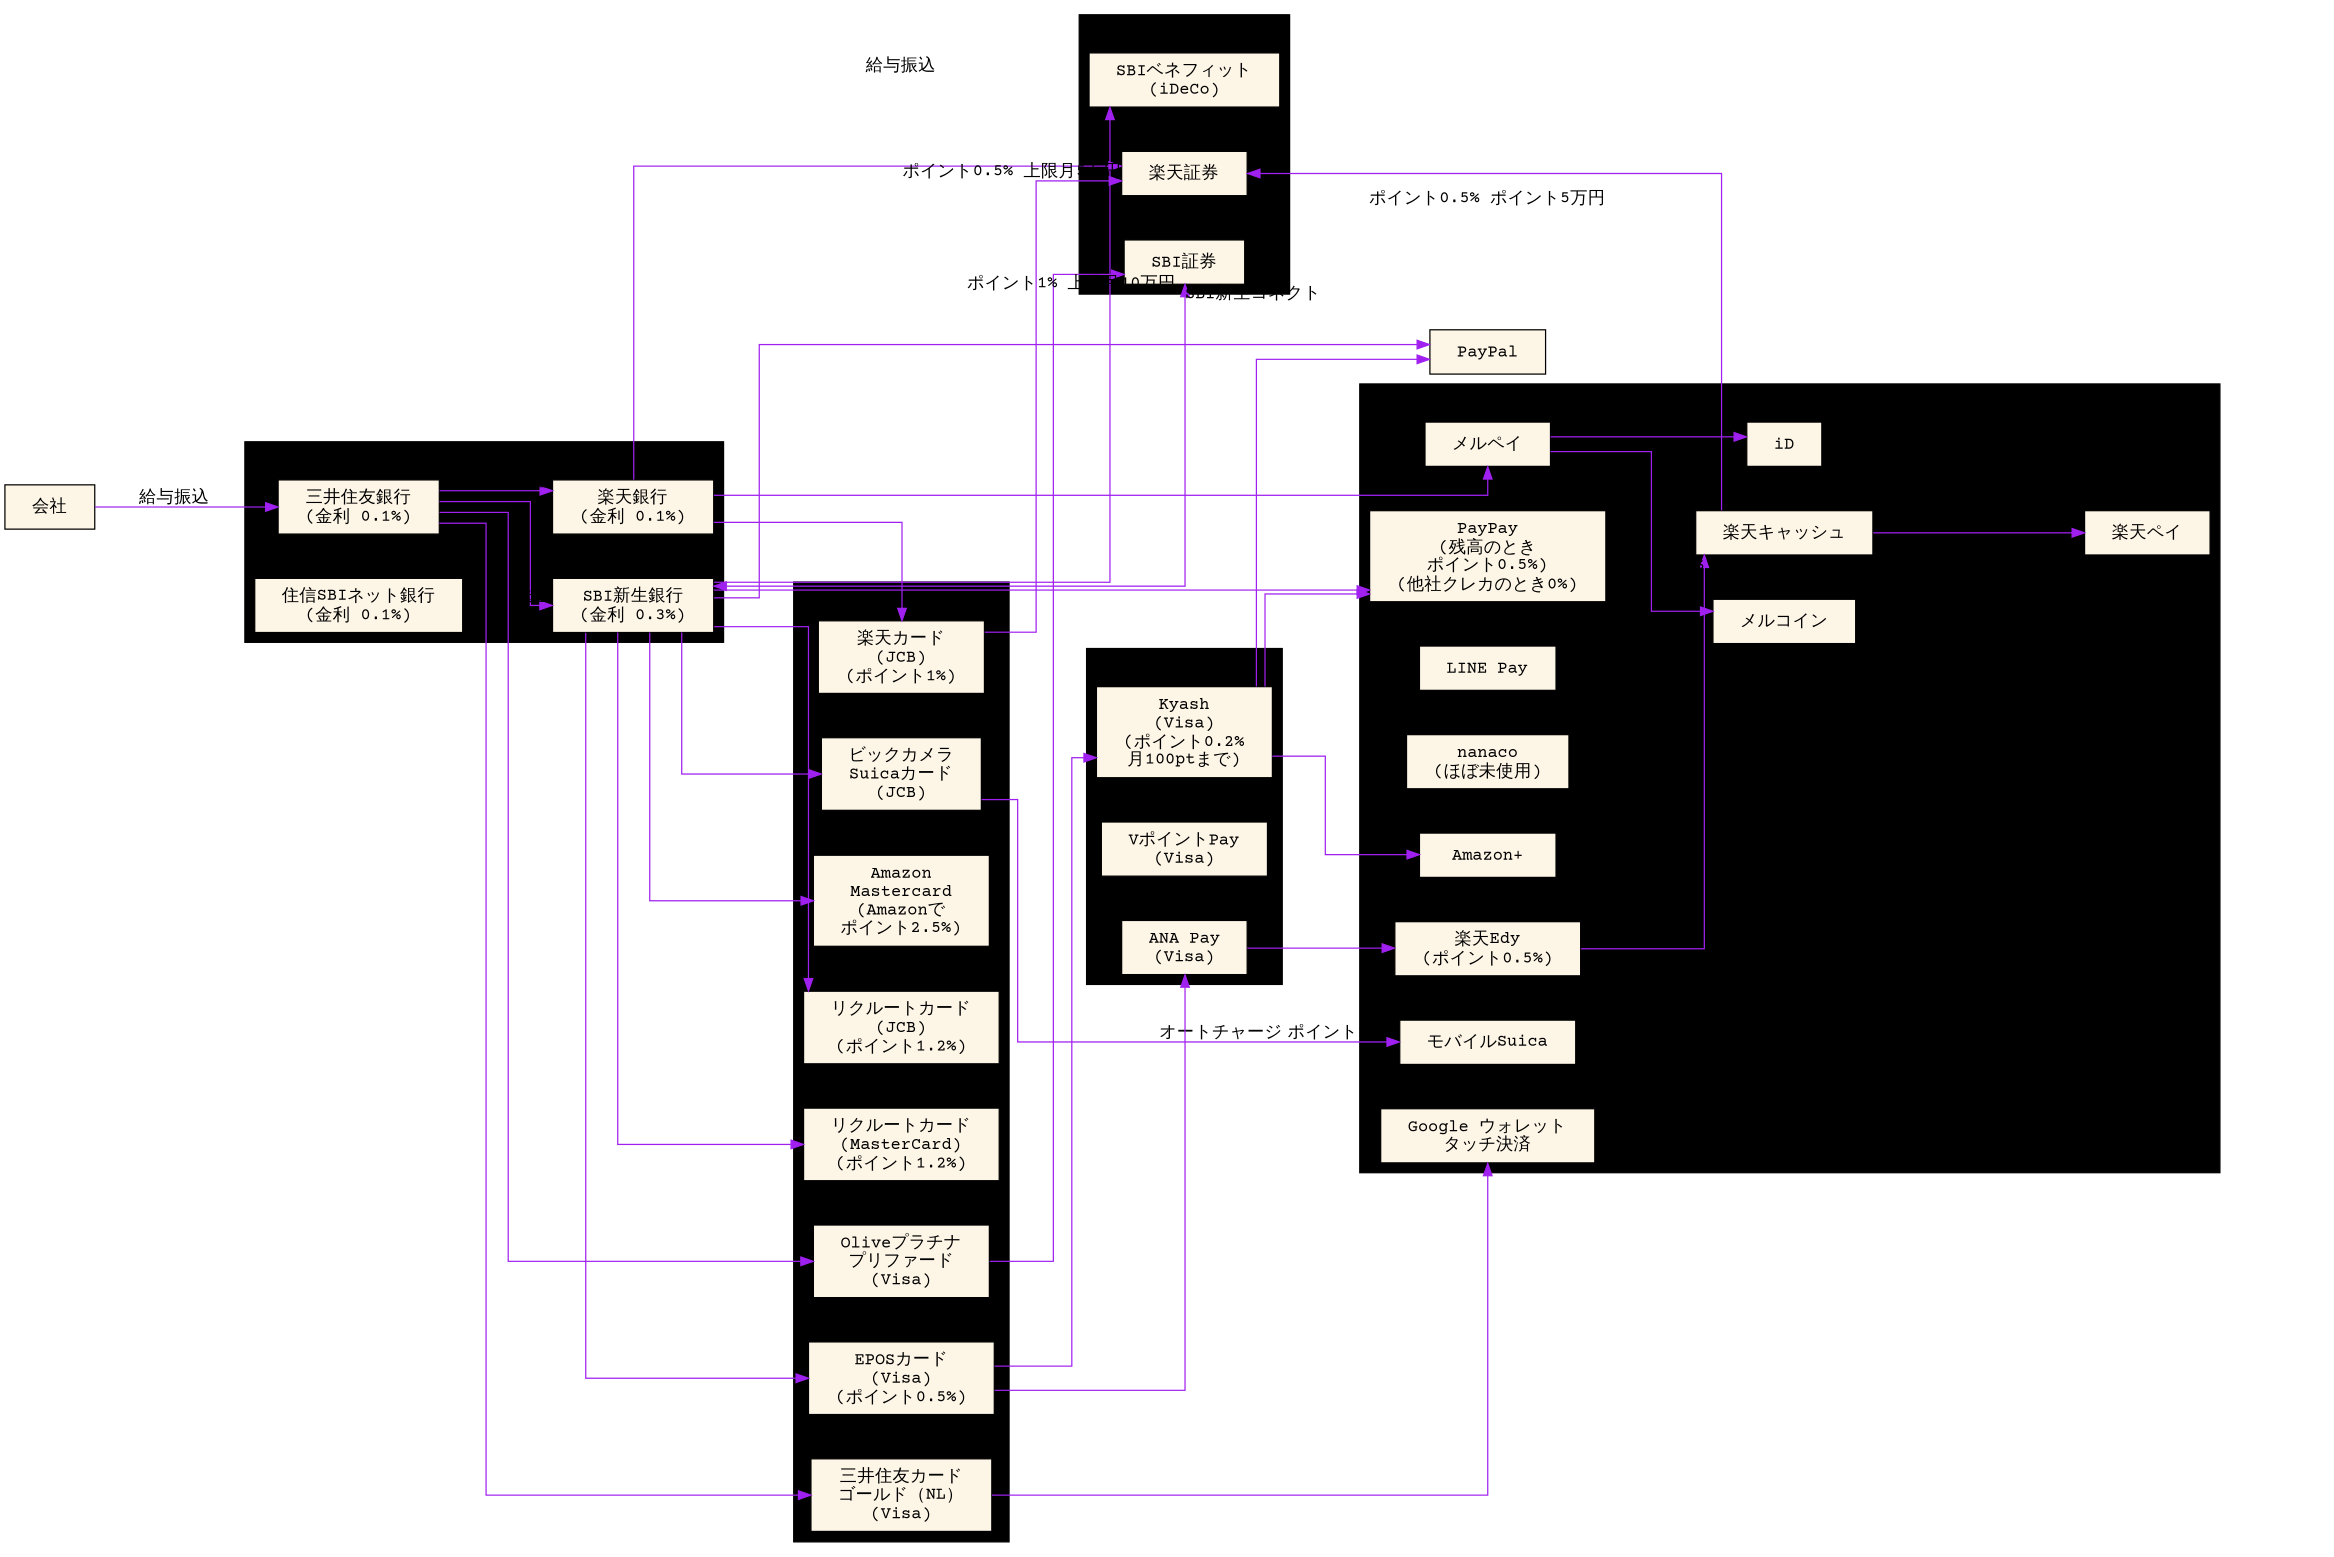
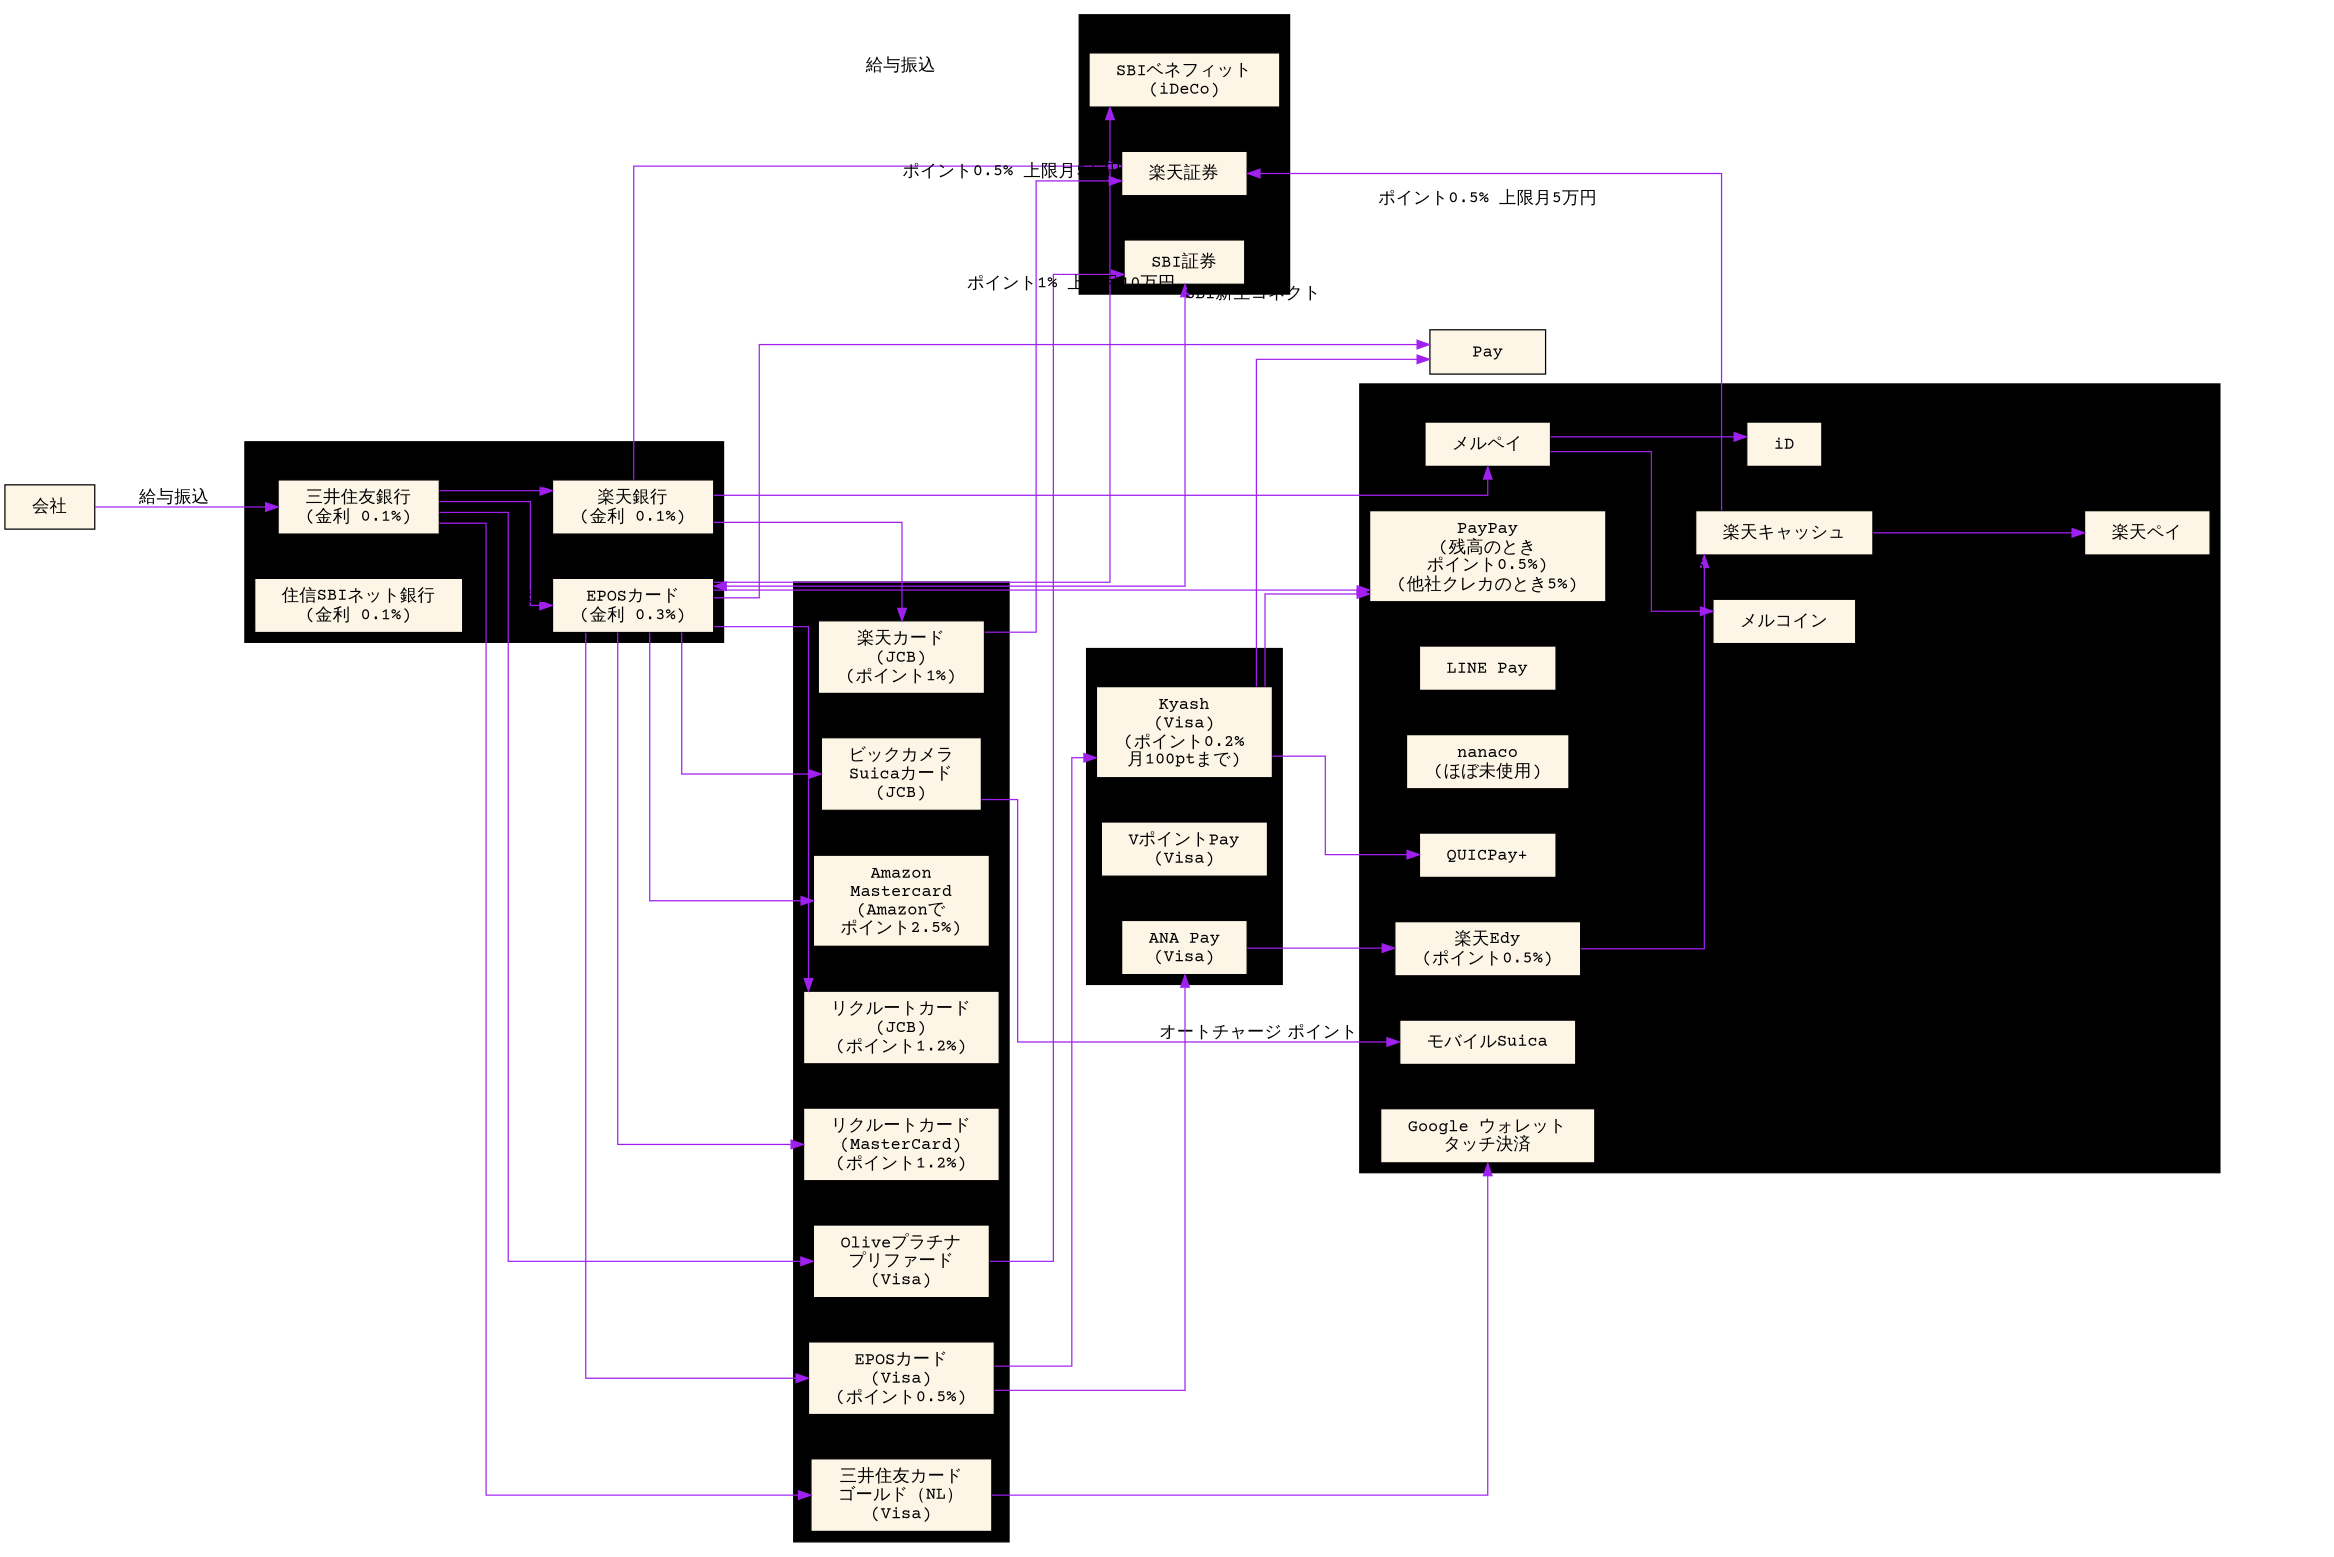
edge "楽天キャッシュ" -> "楽天証券": label "ポイント0.5% ポイント5万円" -> "ポイント0.5% 上限月5万円"
node "PayPal": label "PayPal" -> "Pay"
node "PayPay (残高のとき ポイント0.5%) (他社クレカのとき0%)": label "PayPay (残高のとき ポイント0.5%) (他社クレカのとき0%)" -> "PayPay (残高のとき ポイント0.5%) (他社クレカのとき5%)"
node "SBI新生銀行 (金利 0.3%)": label "SBI新生銀行 (金利 0.3%)" -> "EPOSカード (金利 0.3%)"
node "Amazon+": label "Amazon+" -> "QUICPay+"
